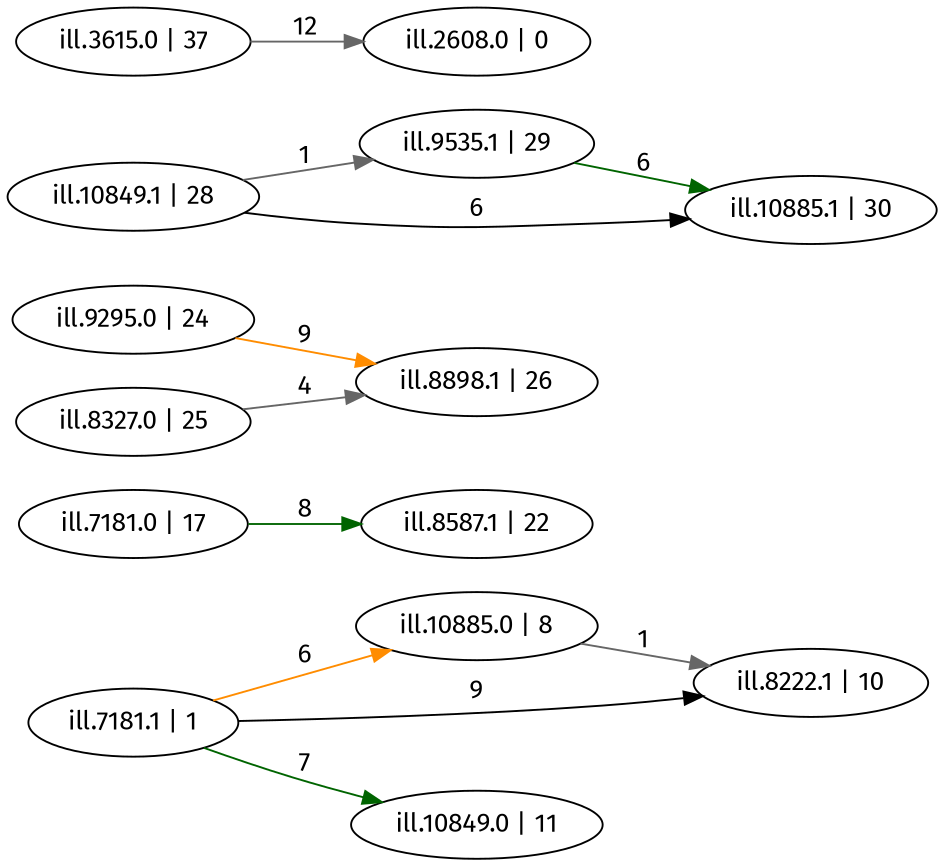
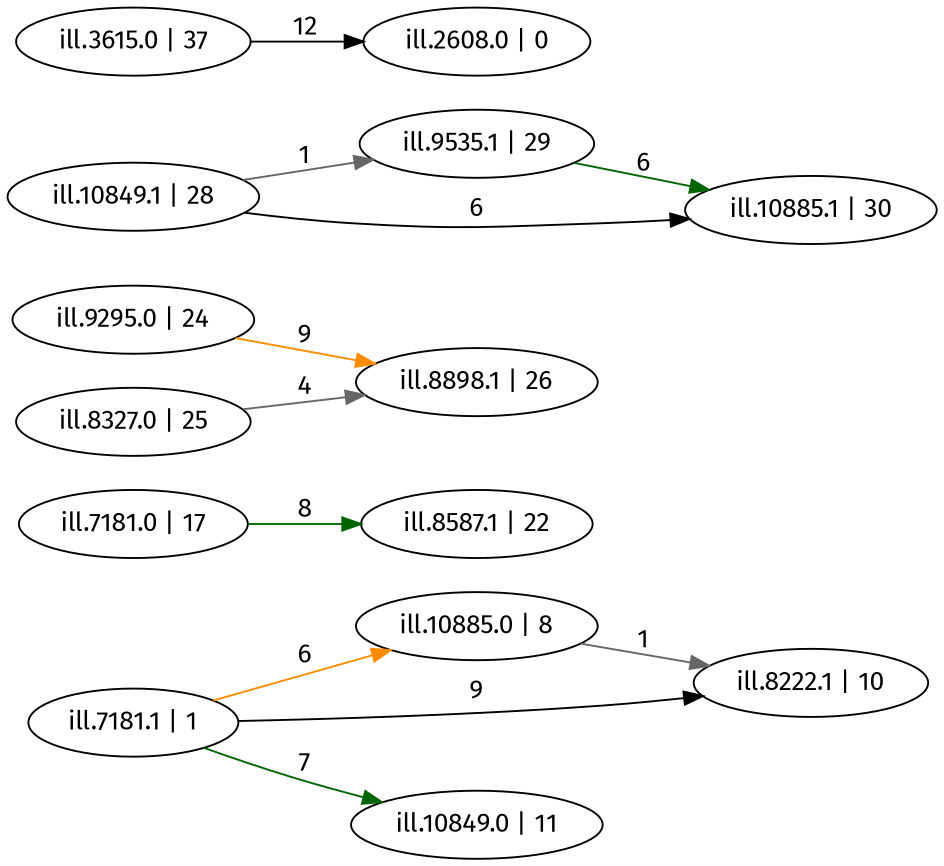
edge "ill.3615.0 | 37" -> "ill.2608.0 | 0": color gray40 -> black
